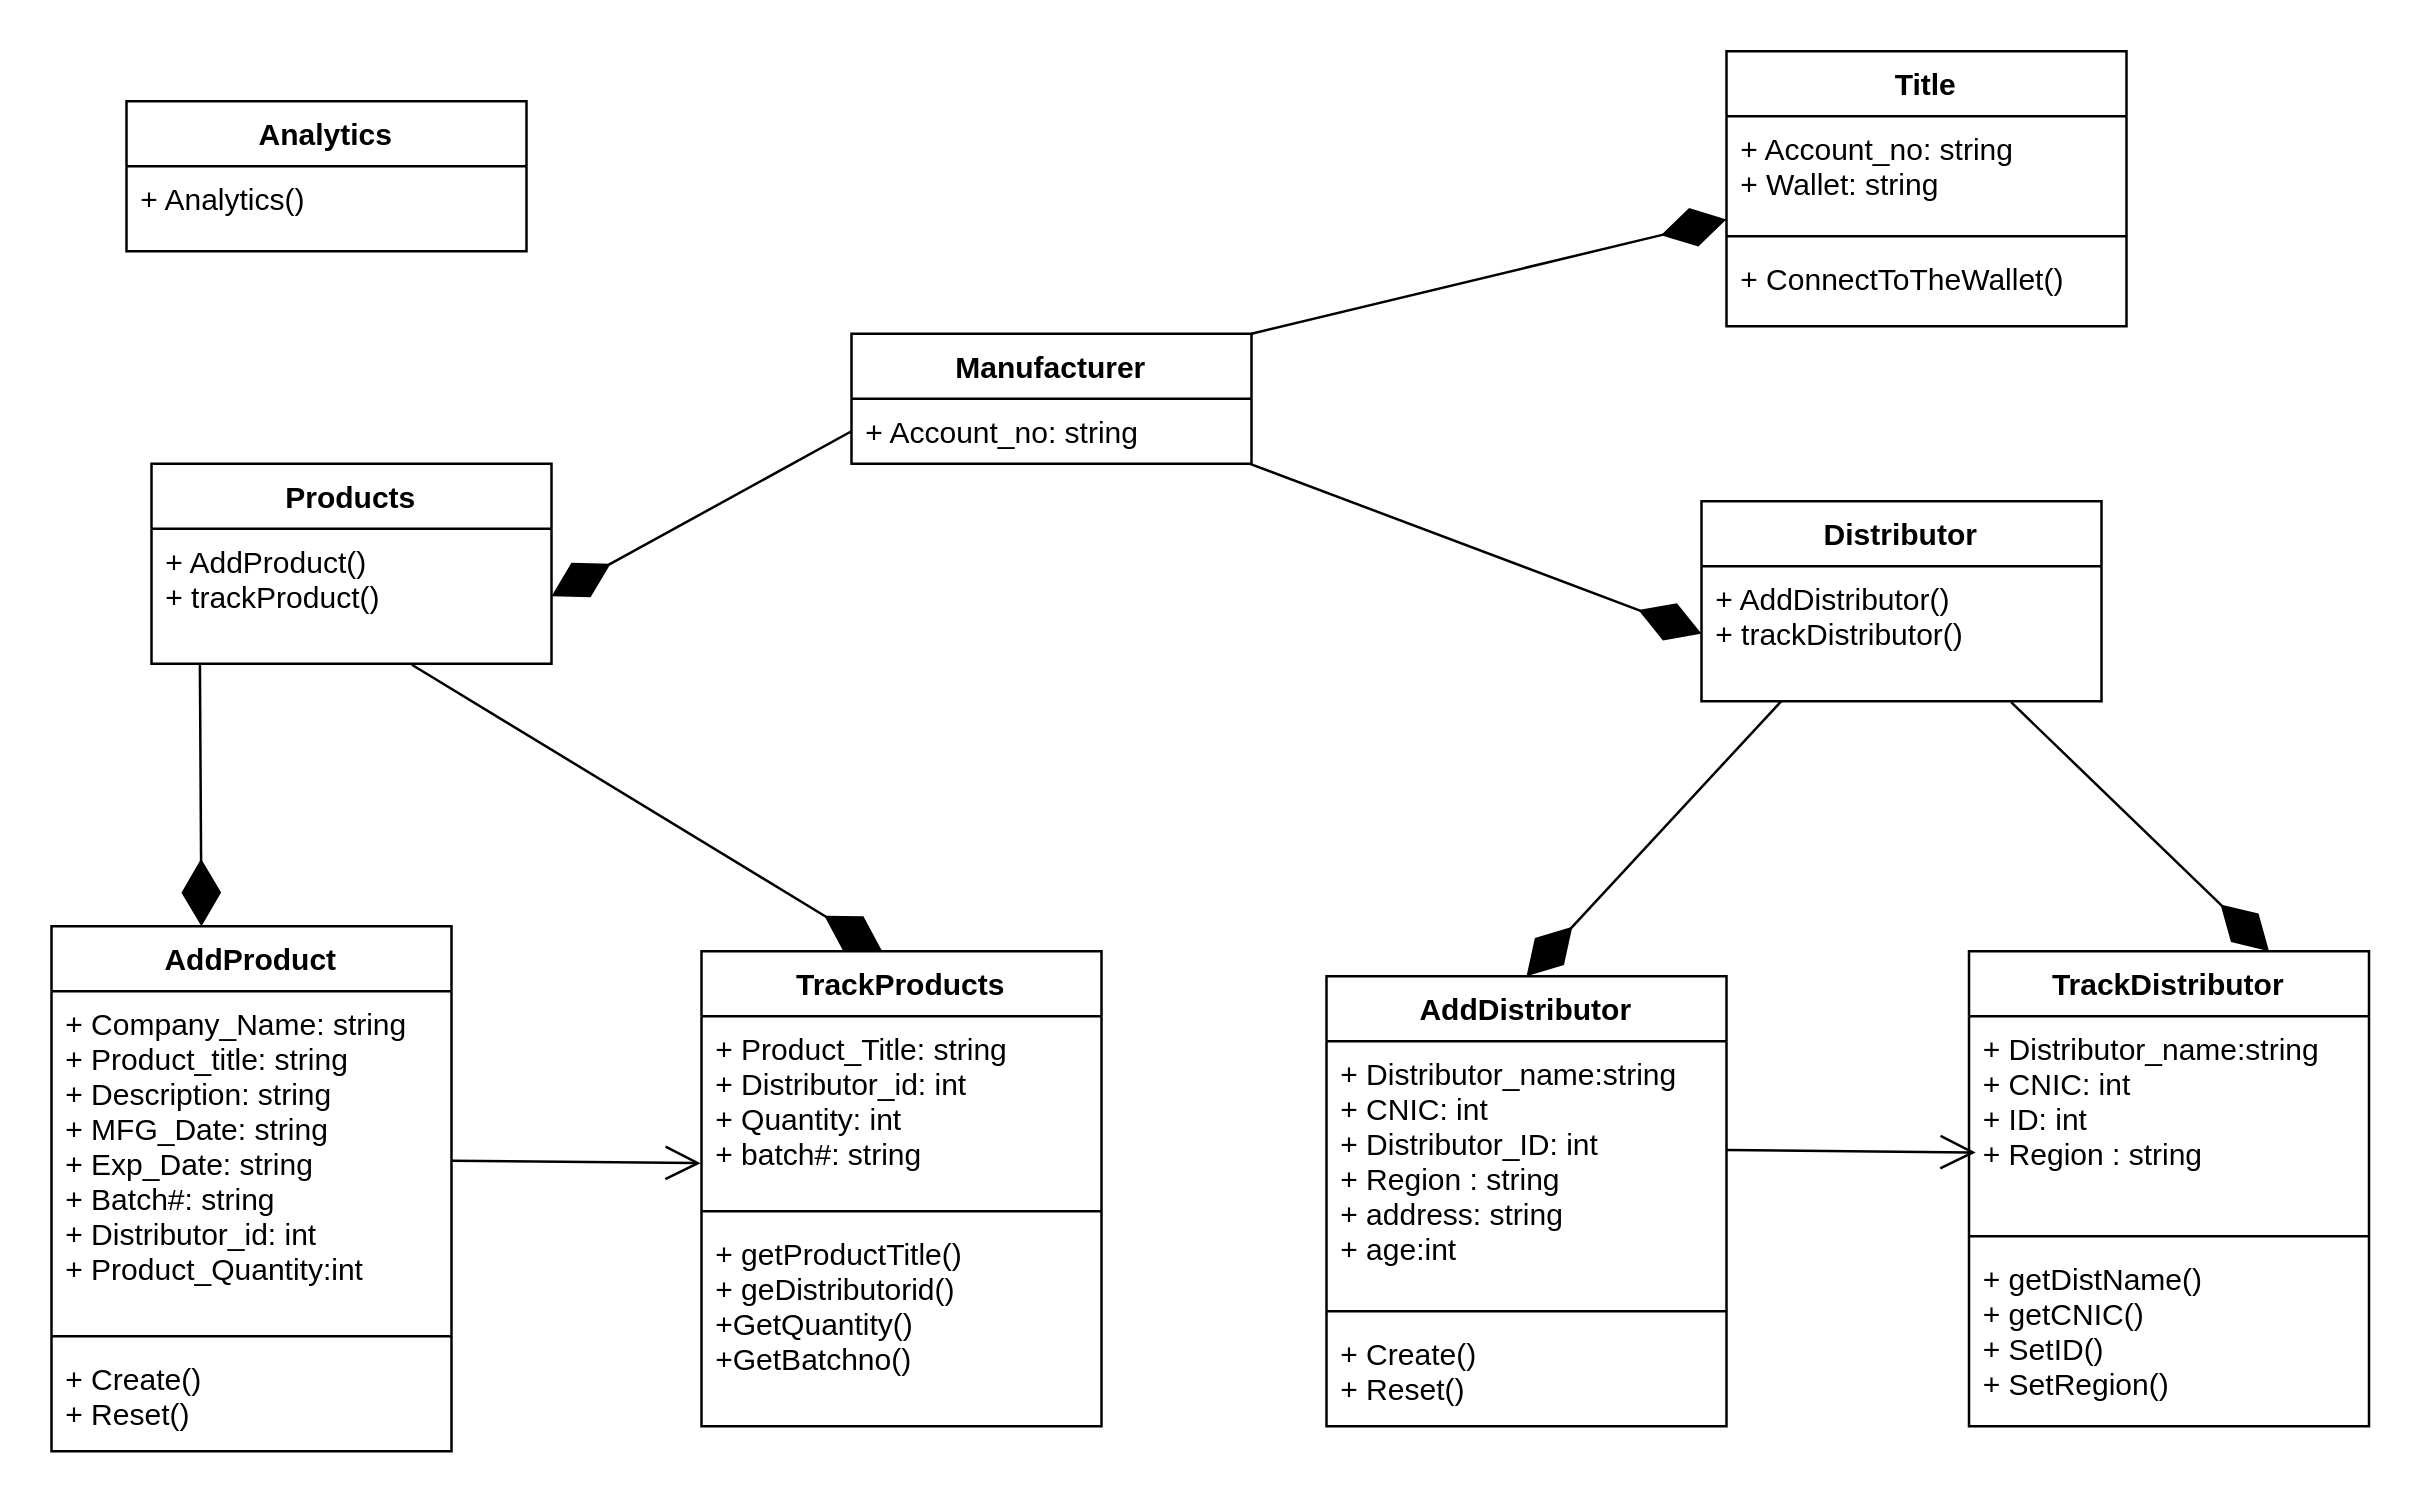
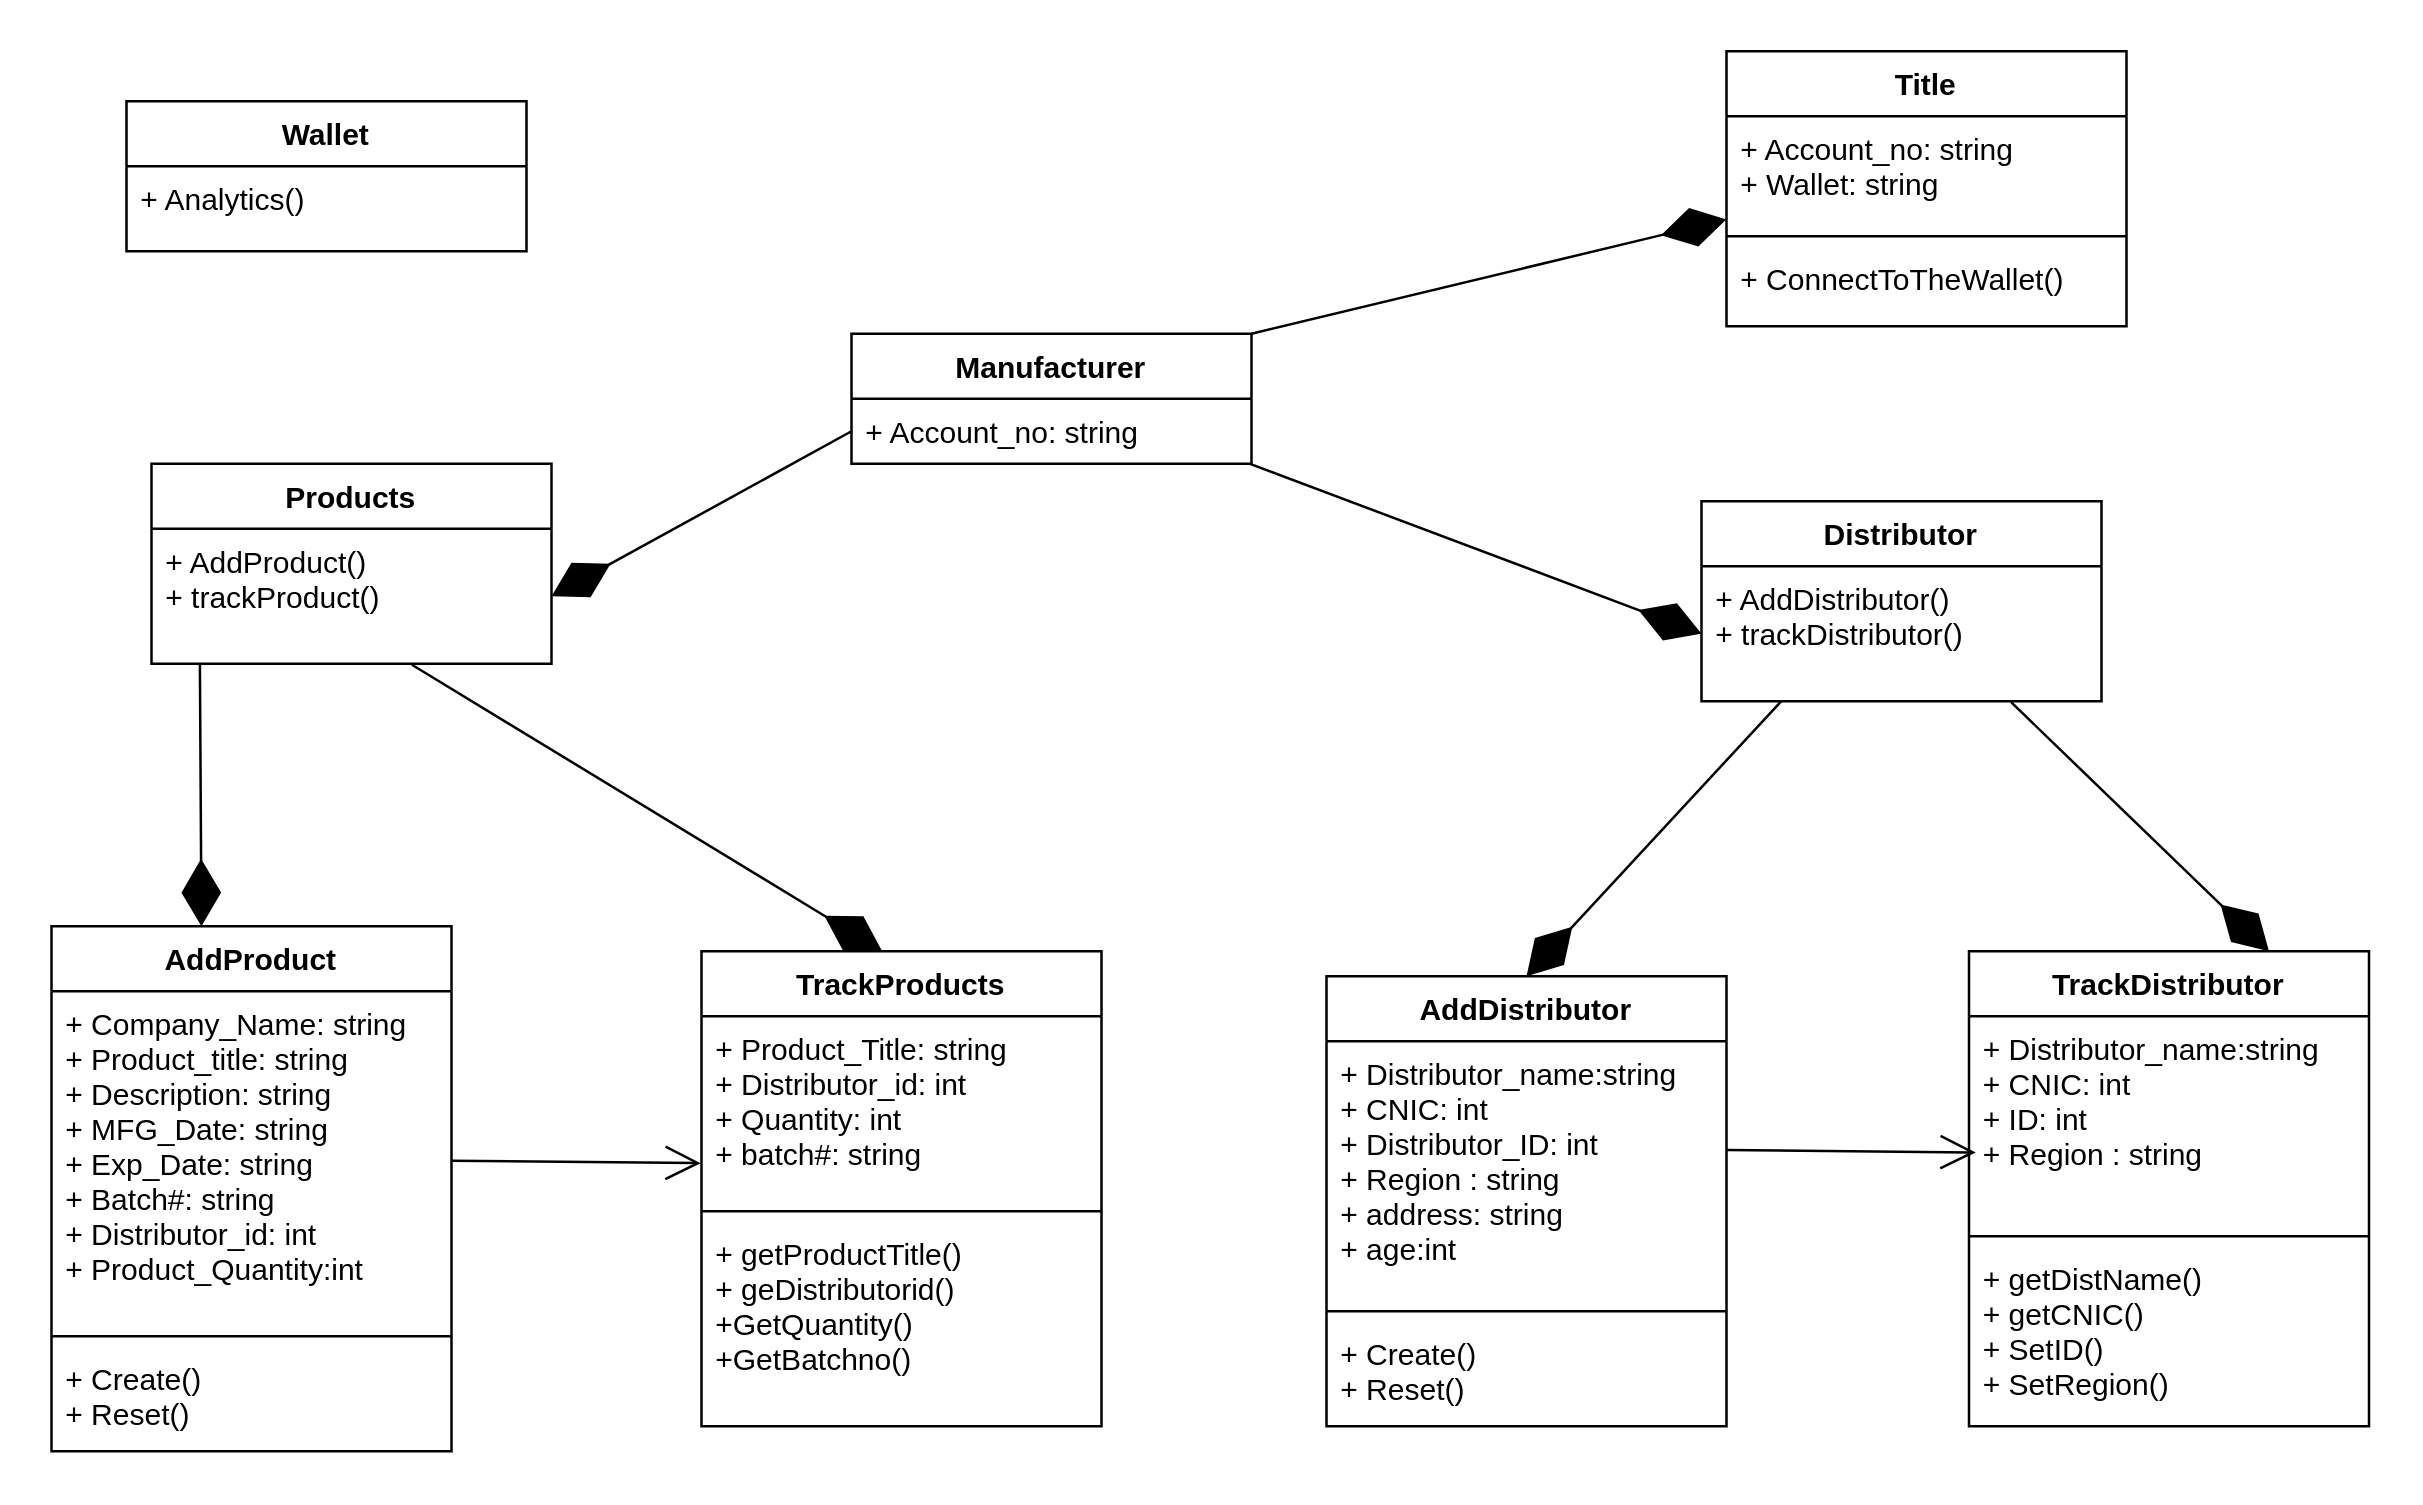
node "Analytics": label "Analytics" -> "Wallet"
